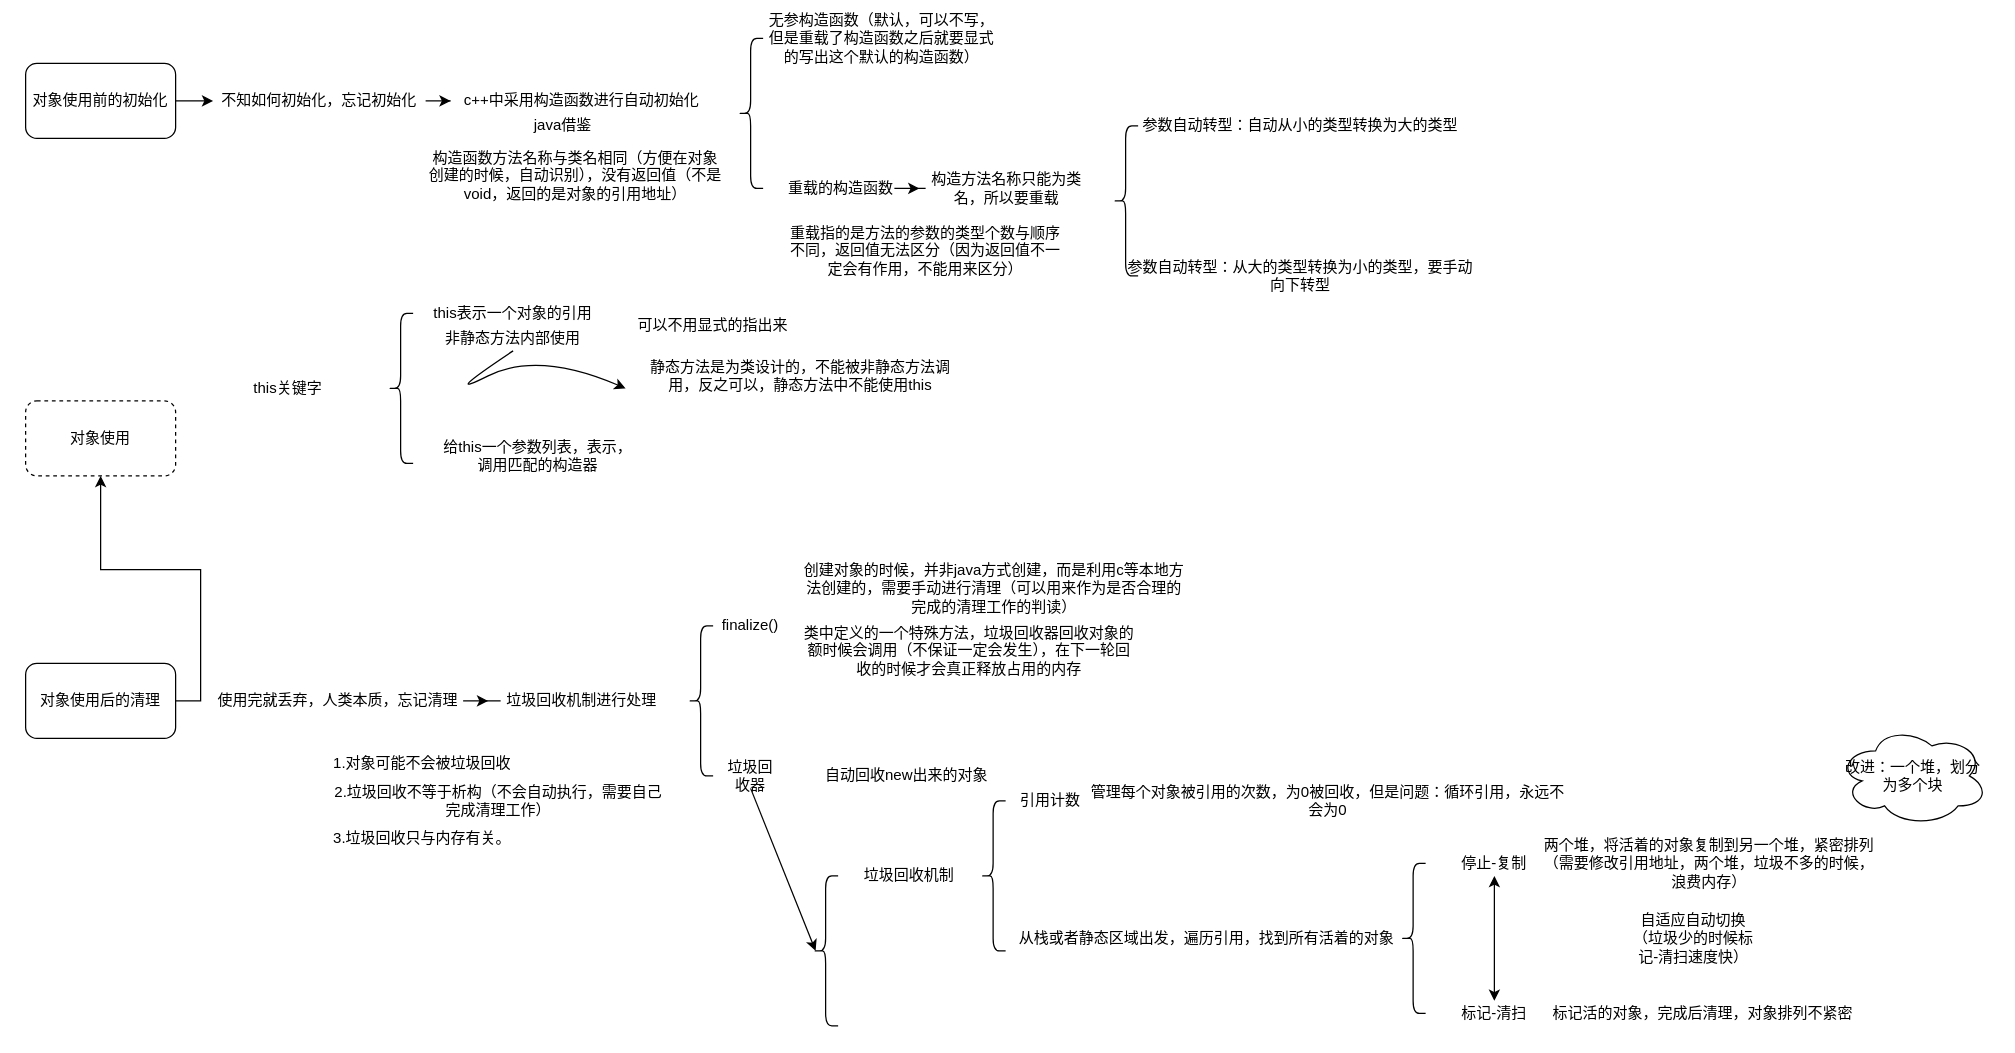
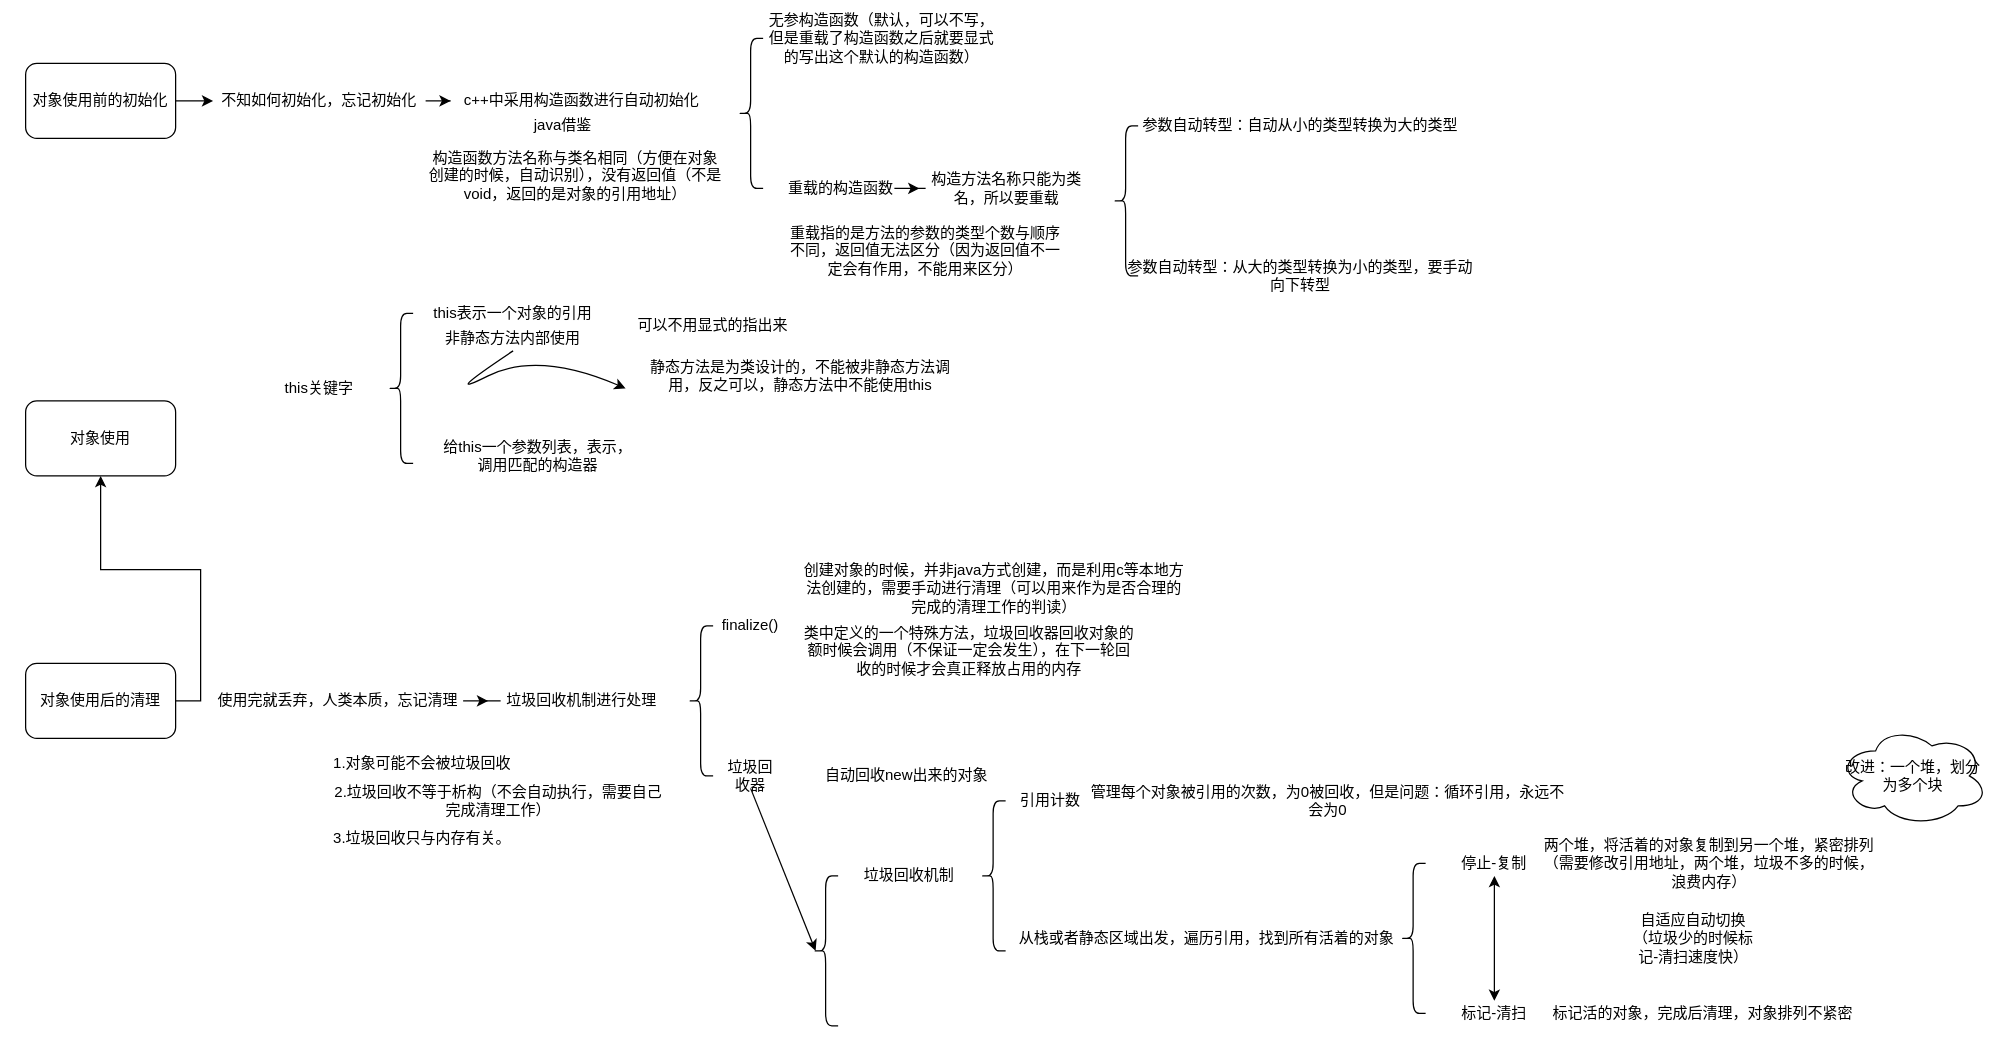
node "this关键字": moved (288, 388) -> (319, 388)
node "对象使用": style dashed -> solid
